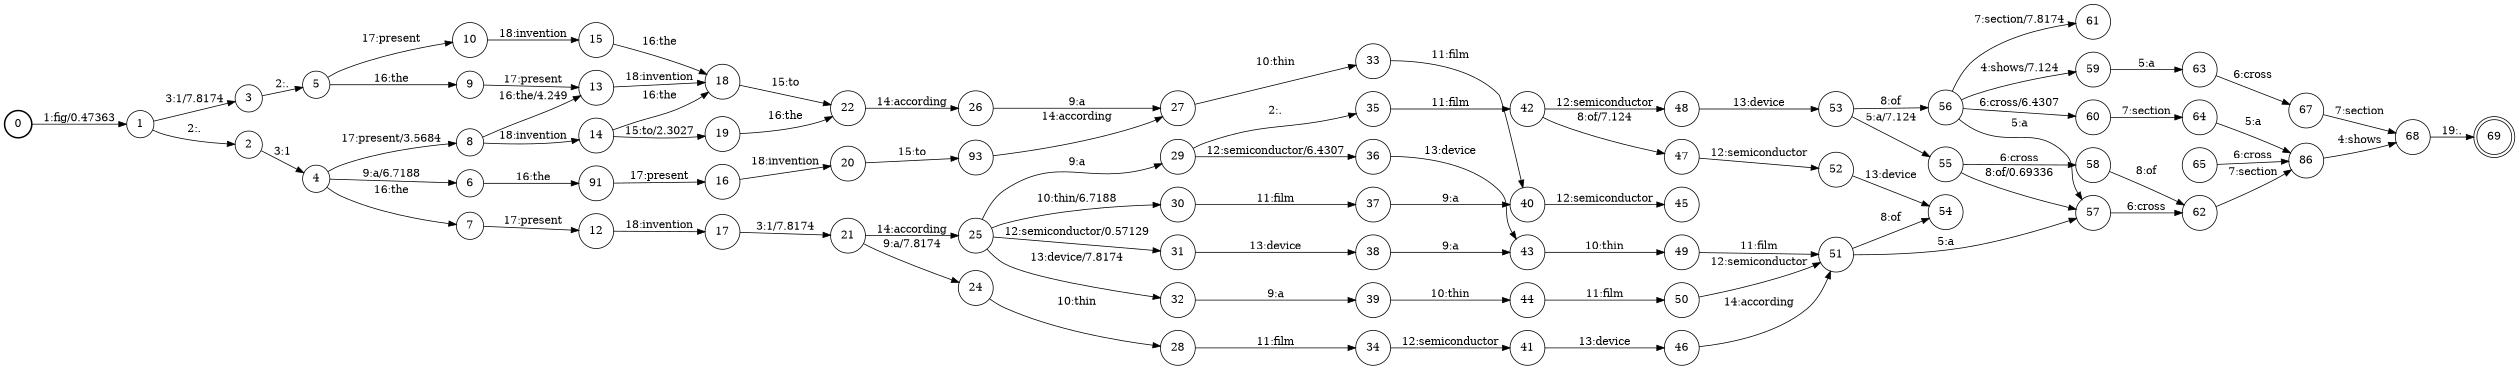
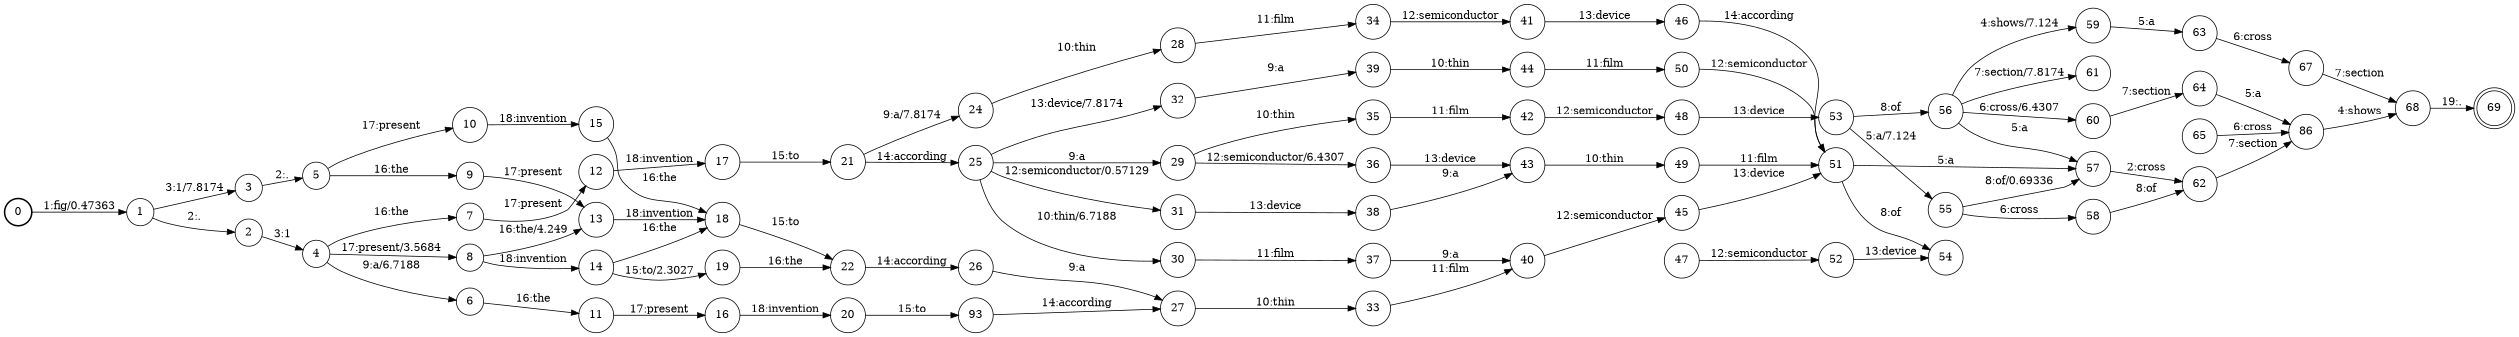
edge "29" -> "35": label "2:." -> "10:thin"
edge "42" -> "47": removed, label "8:of/7.124"
node "91": label "91" -> "11"
edge "45" -> "51": added, label "13:device"
edge "57" -> "62": label "6:cross" -> "2:cross"
edge "17" -> "21": label "3:1/7.8174" -> "15:to"
